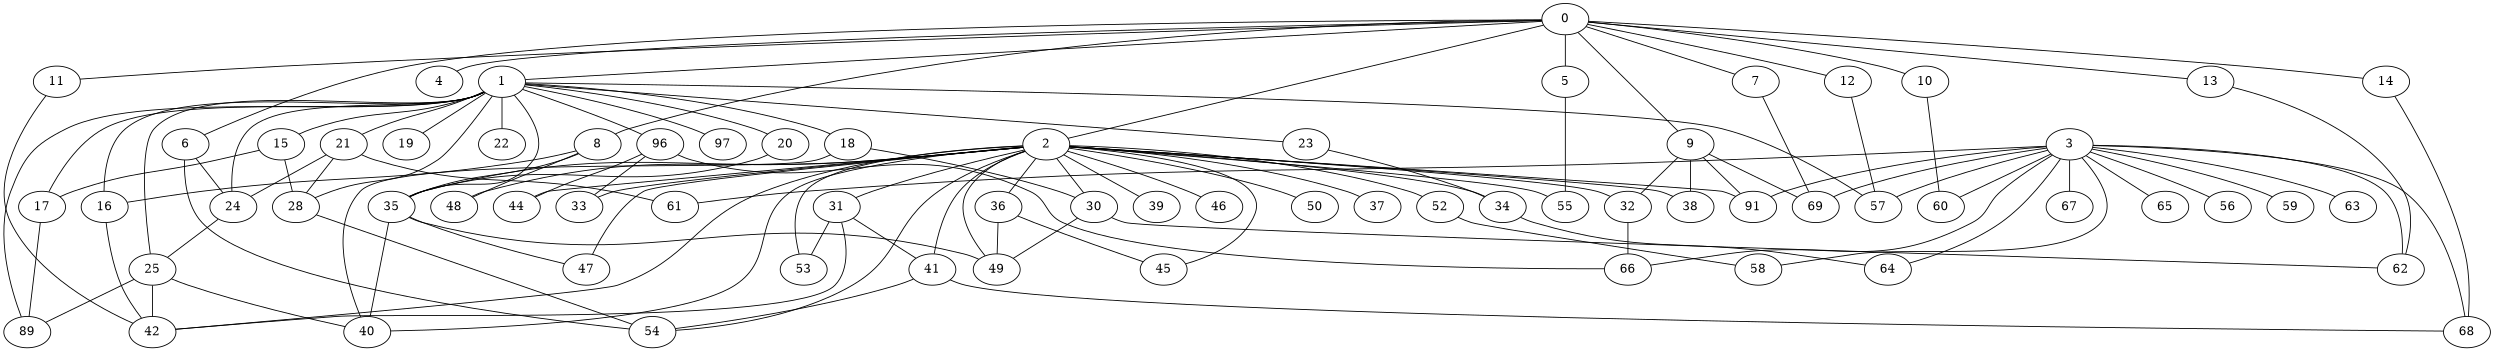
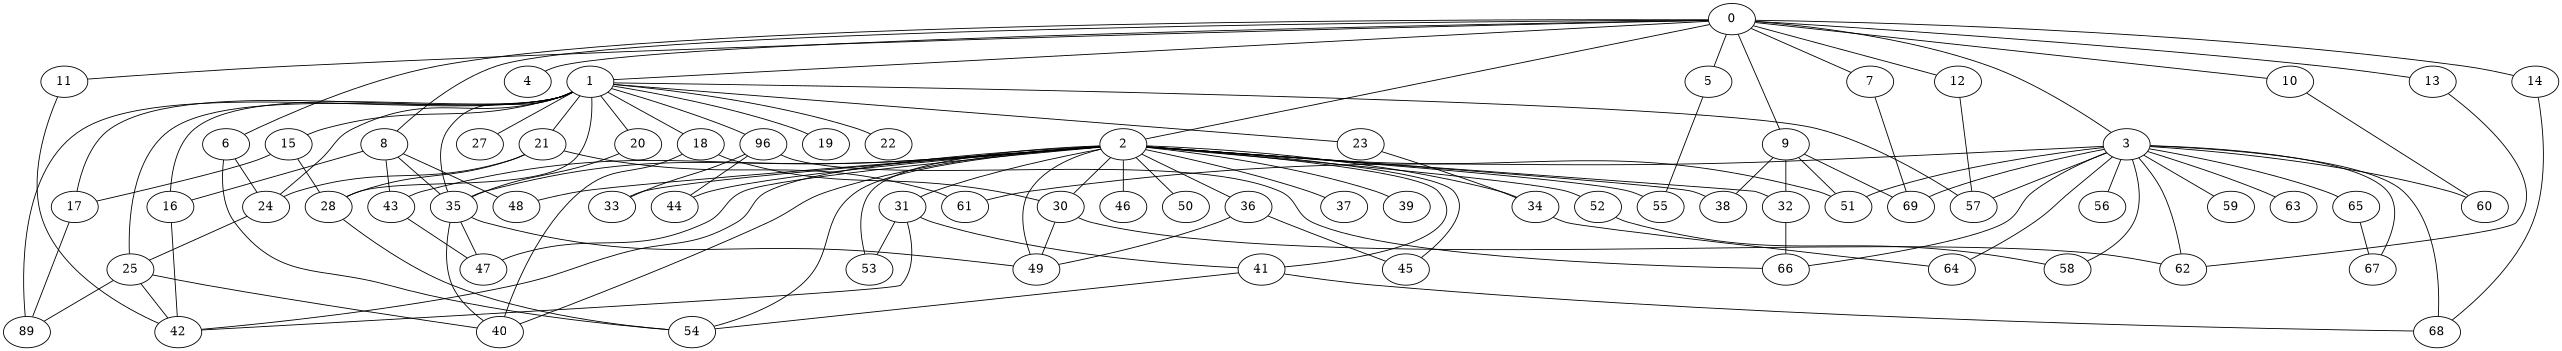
edge "0" -- "3": added
node "97": label "97" -> "27"
node "43": added
node "91": label "91" -> "51"
edge "65" -- "67": added
